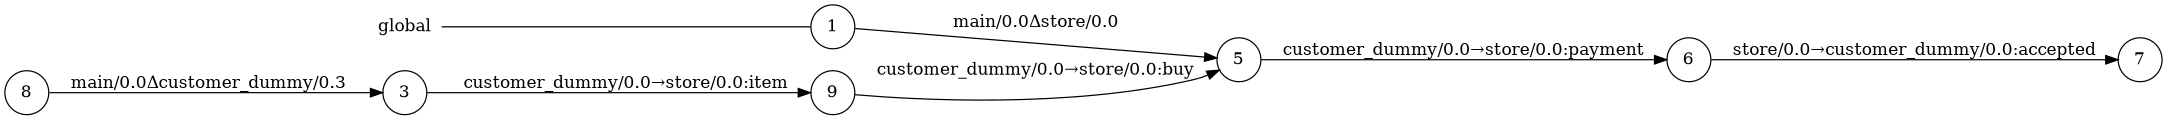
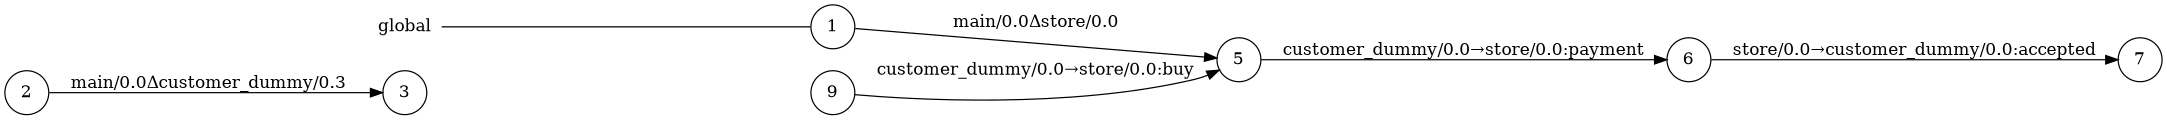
node "8": label "8" -> "2"
edge "3" -> "9": removed, label "customer_dummy/0.0→store/0.0:item"
